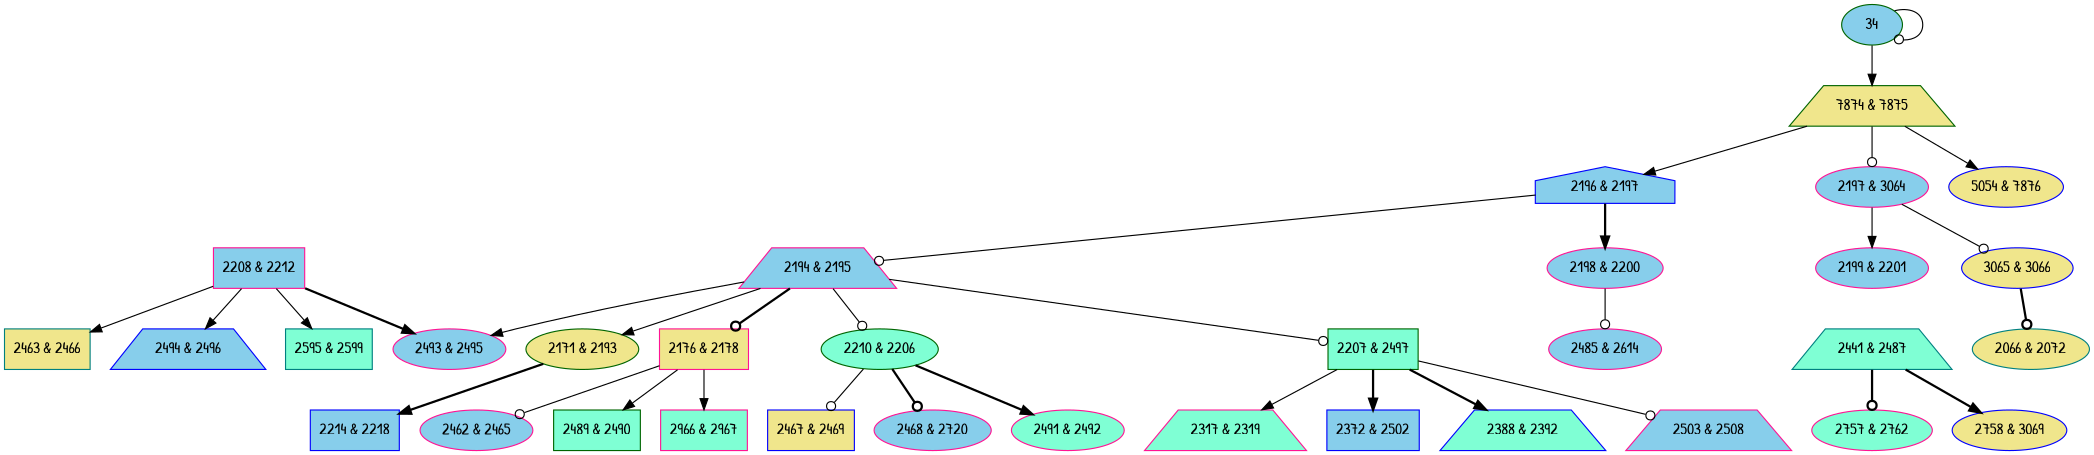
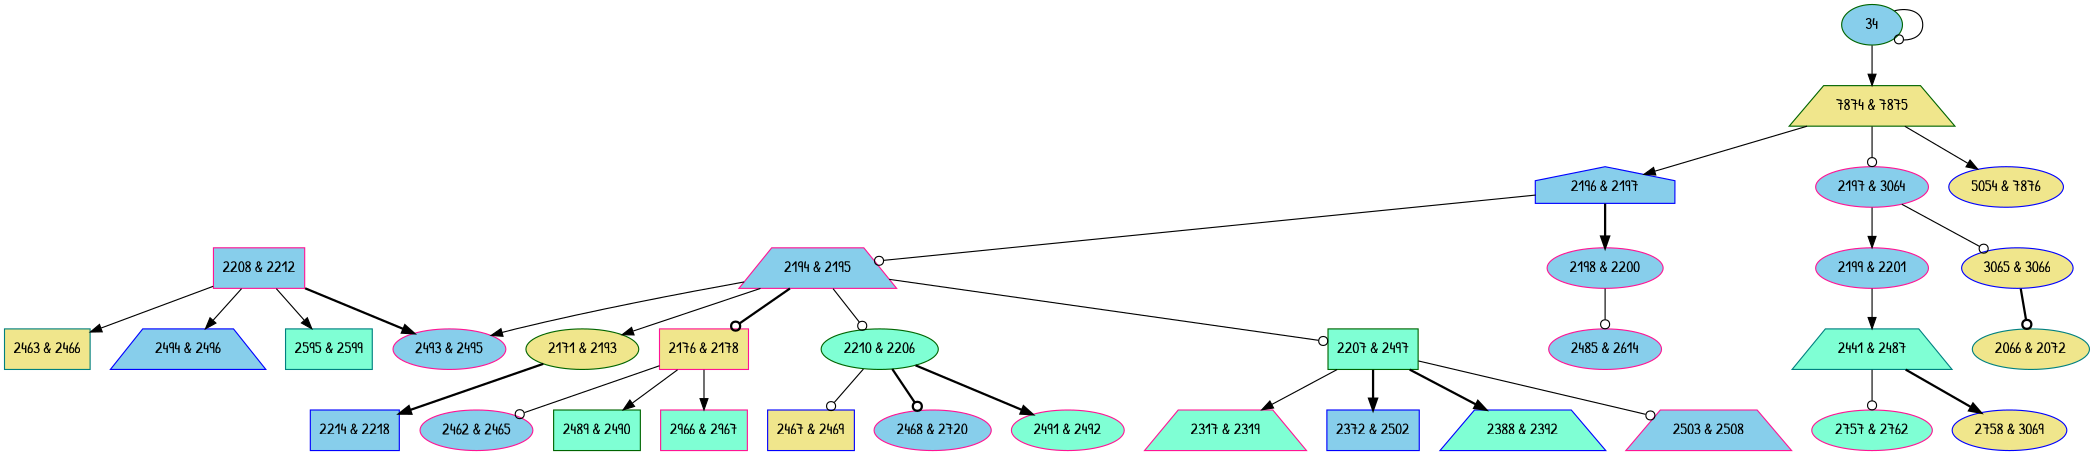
edge "2199 & 2201" -> "2441 & 2487": added
edge "2441 & 2487" -> "2757 & 2762": style bold -> solid
